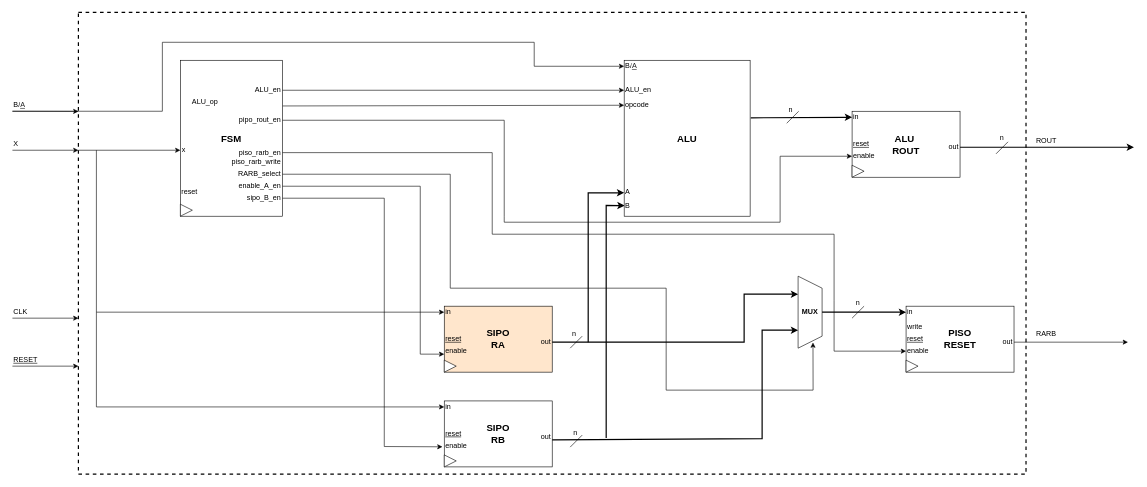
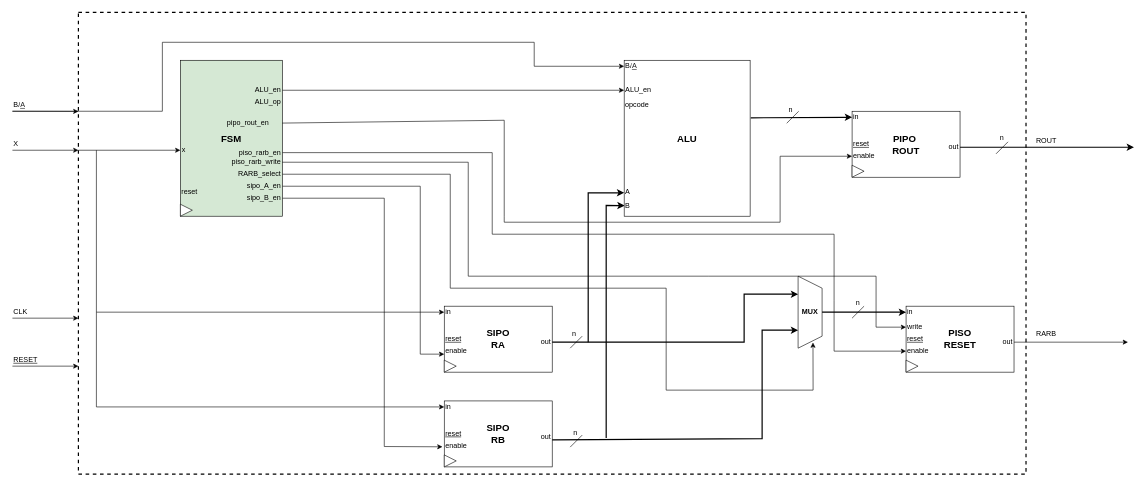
node "ALU_op": moved (204, 102) -> (267, 102)
edge "FSM" -> "opcode": removed
node "pipo_rout_en": moved (255, 120) -> (243, 123)
node "FSM": fillcolor #ffffff -> #d5e8d4
node "ALU ROUT": label "ALU ROUT" -> "PIPO ROUT"
node "enable_A_en": label "enable_A_en" -> "sipo_A_en"
edge "piso_rarb_write" -> "write": added
node "SIPO RA": fillcolor #ffe6cc -> #ffffff
